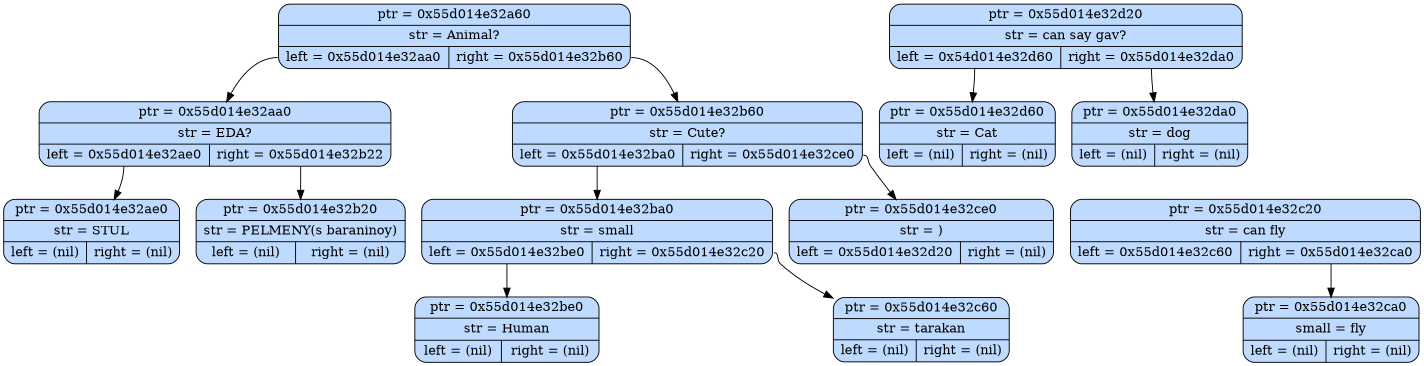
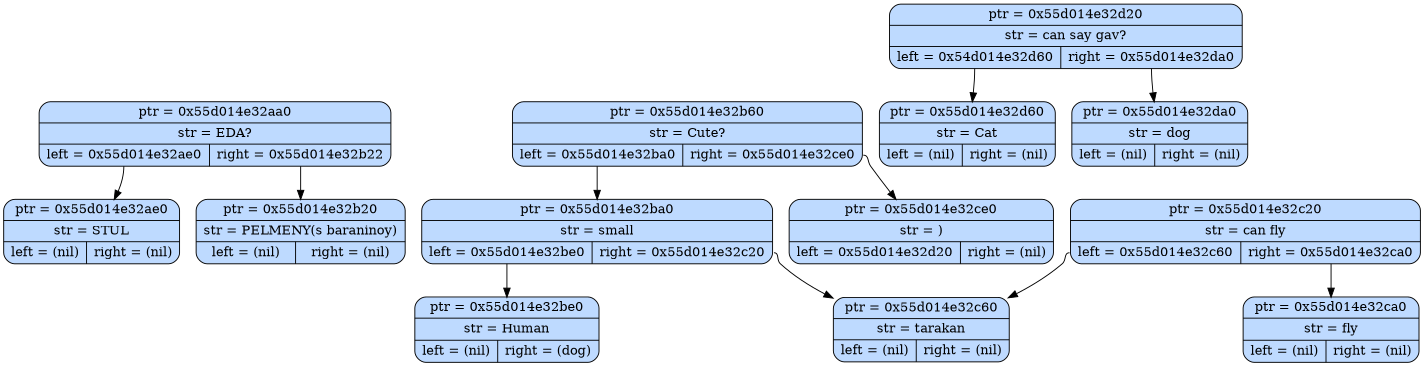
node "ptr = 0x55d014e32a60": removed
edge "ptr = 0x55d014e32c20" -> "ptr = 0x55d014e32c60": added
node "ptr = 0x55d014e32ca0": text "small = fly" -> "str = fly"
node "ptr = 0x55d014e32be0": text "right = (nil)" -> "right = (dog)"
